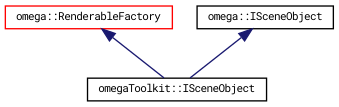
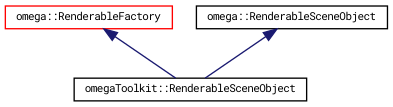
node "omega::ISceneObject": label "omega::ISceneObject" -> "omega::RenderableSceneObject"
node "omegaToolkit::ISceneObject": label "omegaToolkit::ISceneObject" -> "omegaToolkit::RenderableSceneObject"
